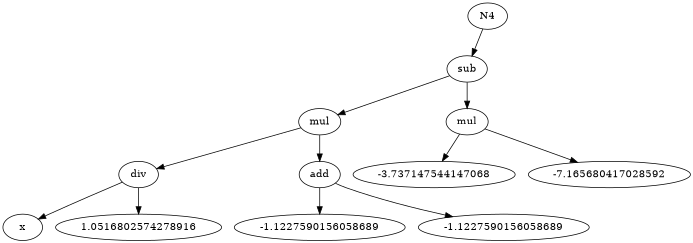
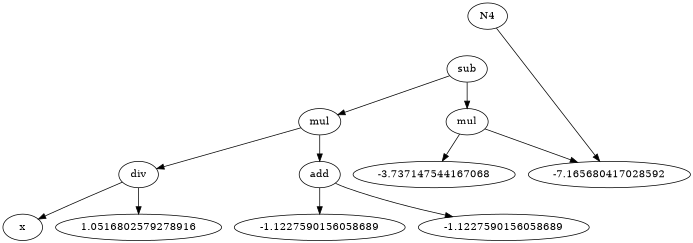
edge "N4" -> "sub": now "N4" -> "-7.165680417028592"
node "-3.737147544147068": label "-3.737147544147068" -> "-3.737147544167068"
node "1.0516802574278916": label "1.0516802574278916" -> "1.0516802579278916"
